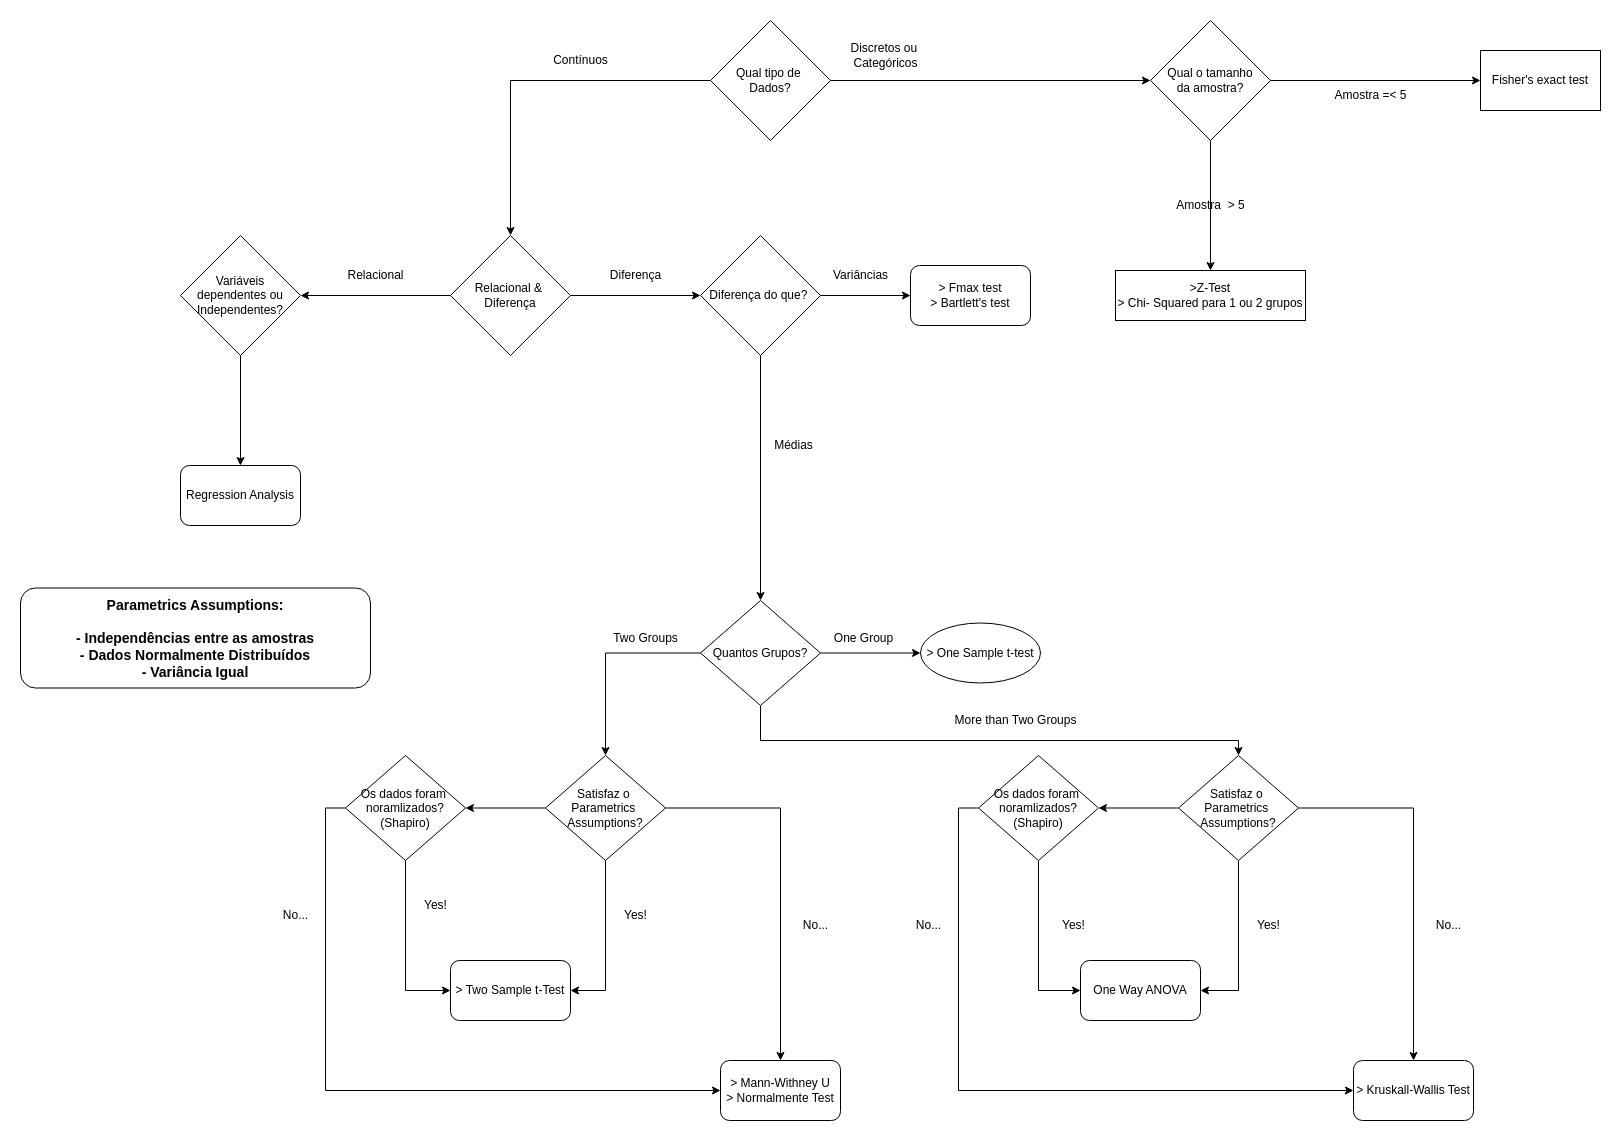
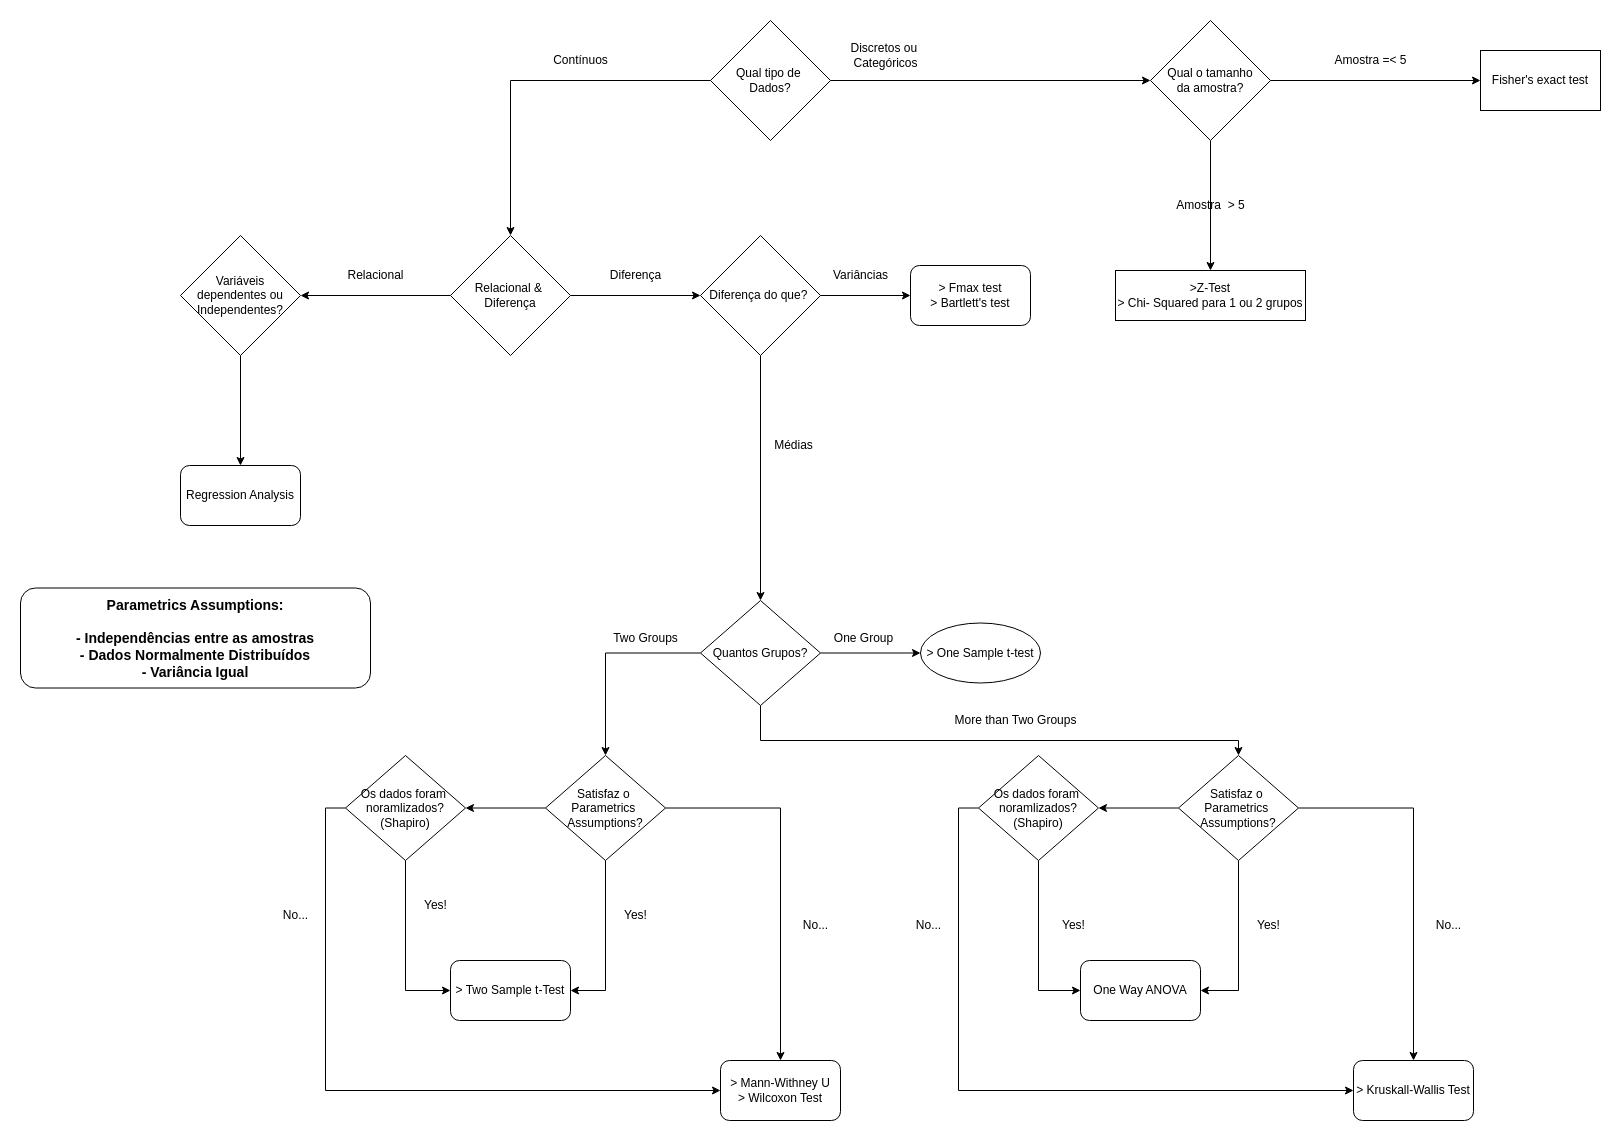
node "Amostra =< 5": moved (1371, 96) -> (1371, 61)
node "> Mann-Withney U > Normalmente Test": label "> Mann-Withney U > Normalmente Test" -> "> Mann-Withney U > Wilcoxon Test"
